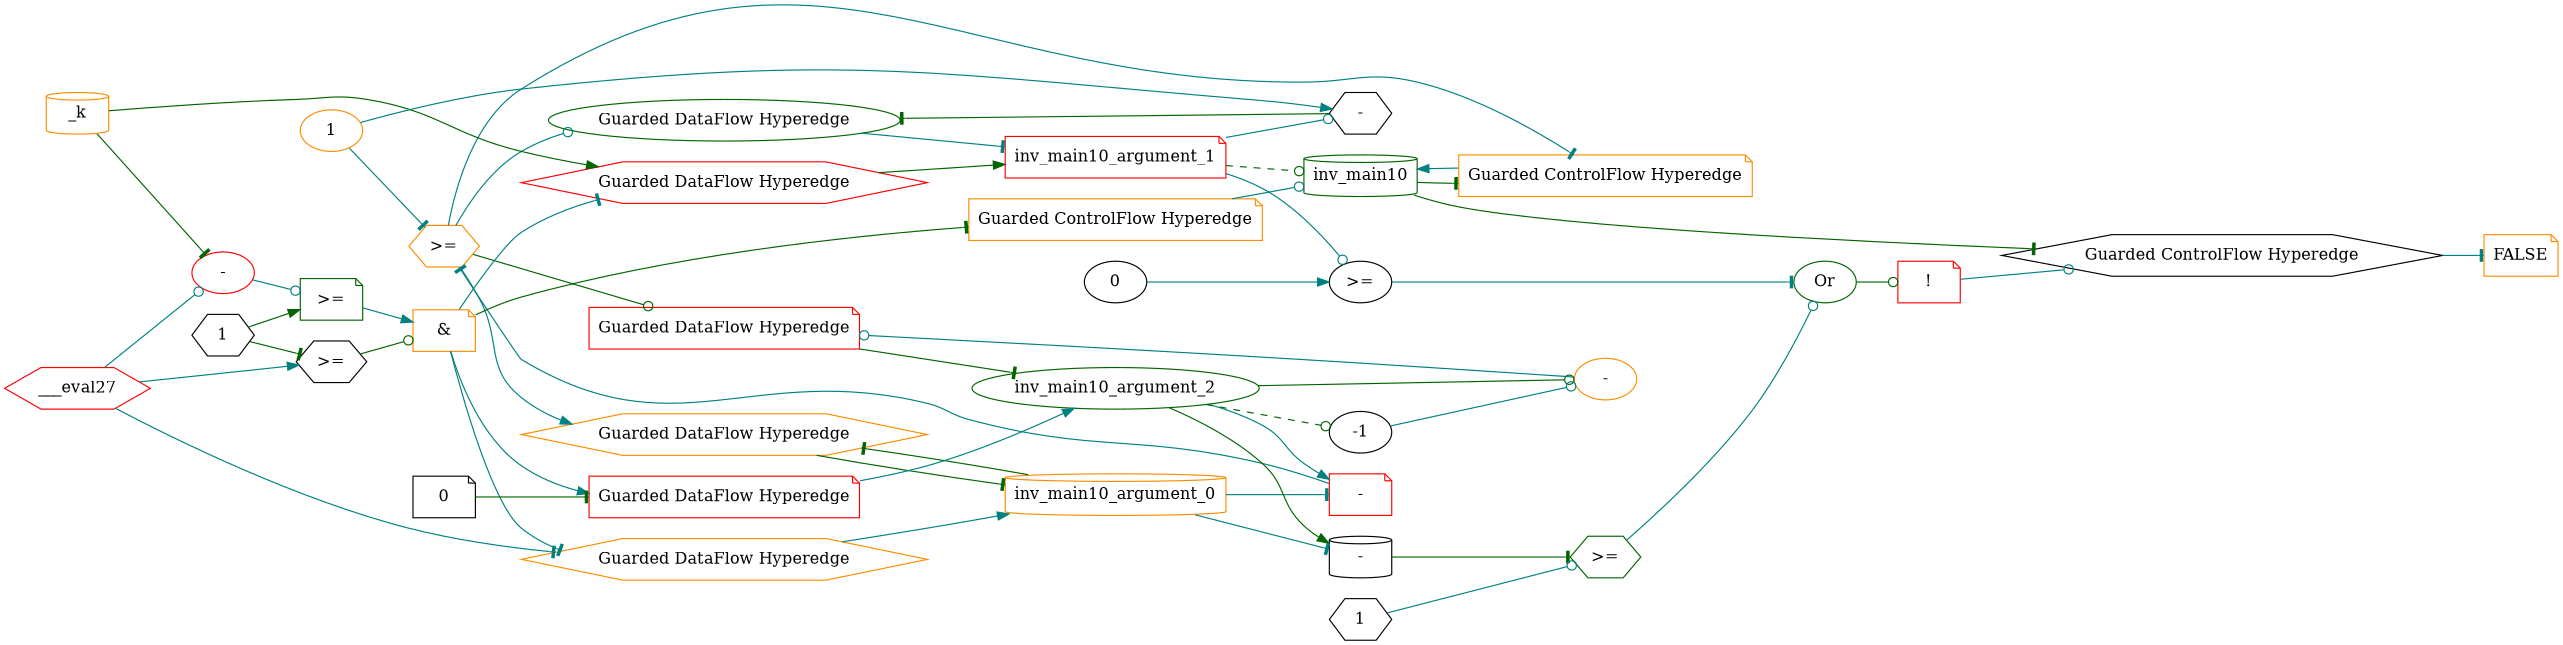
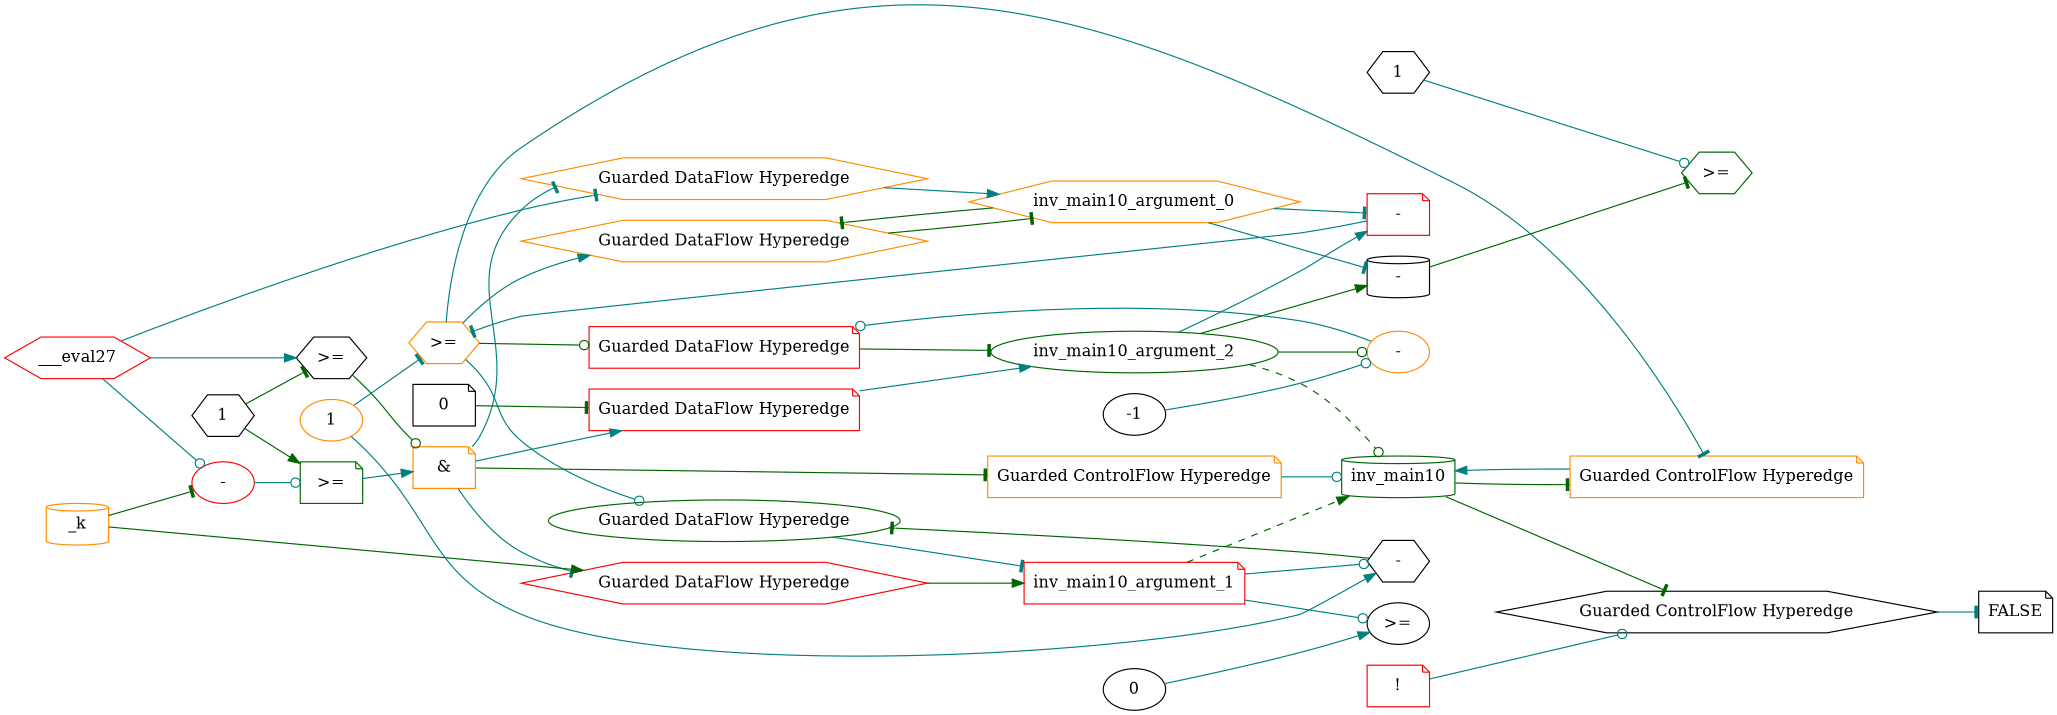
edge "inv_main10_argument_1" -> "inv_main10": arrowhead odot -> normal
node "FALSE": color darkorange -> black
node "Or": removed
edge "inv_main10_argument_2" -> "-1": now "inv_main10_argument_2" -> "inv_main10"
node "inv_main10_argument_0": shape cylinder -> hexagon
